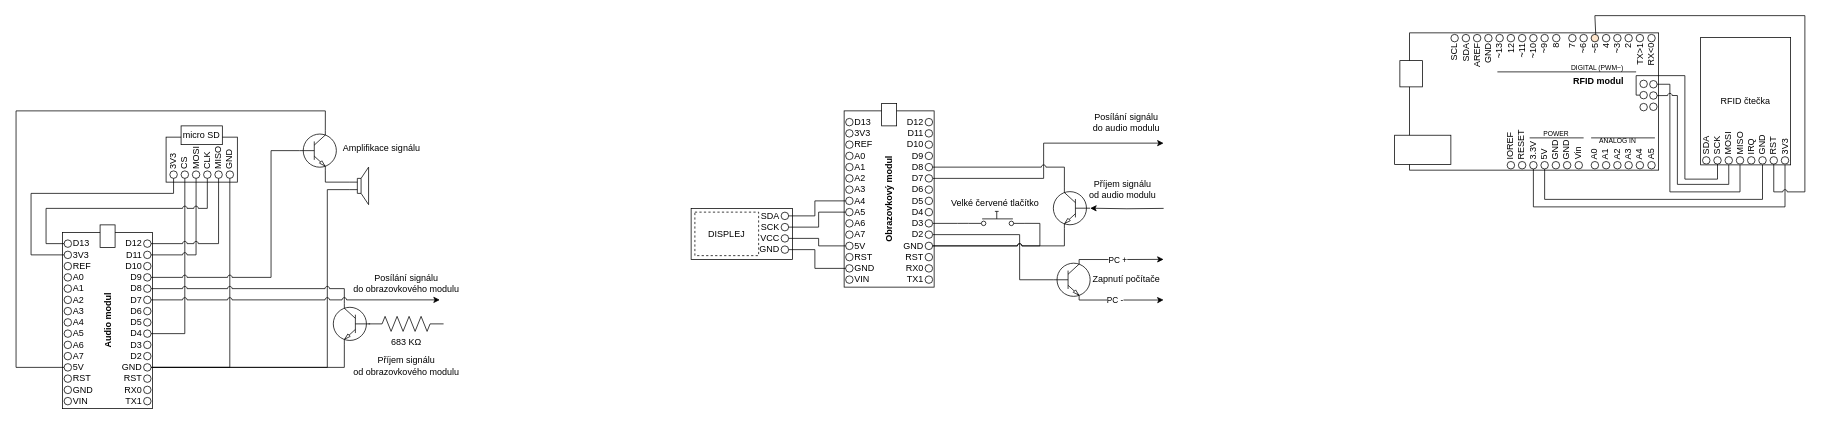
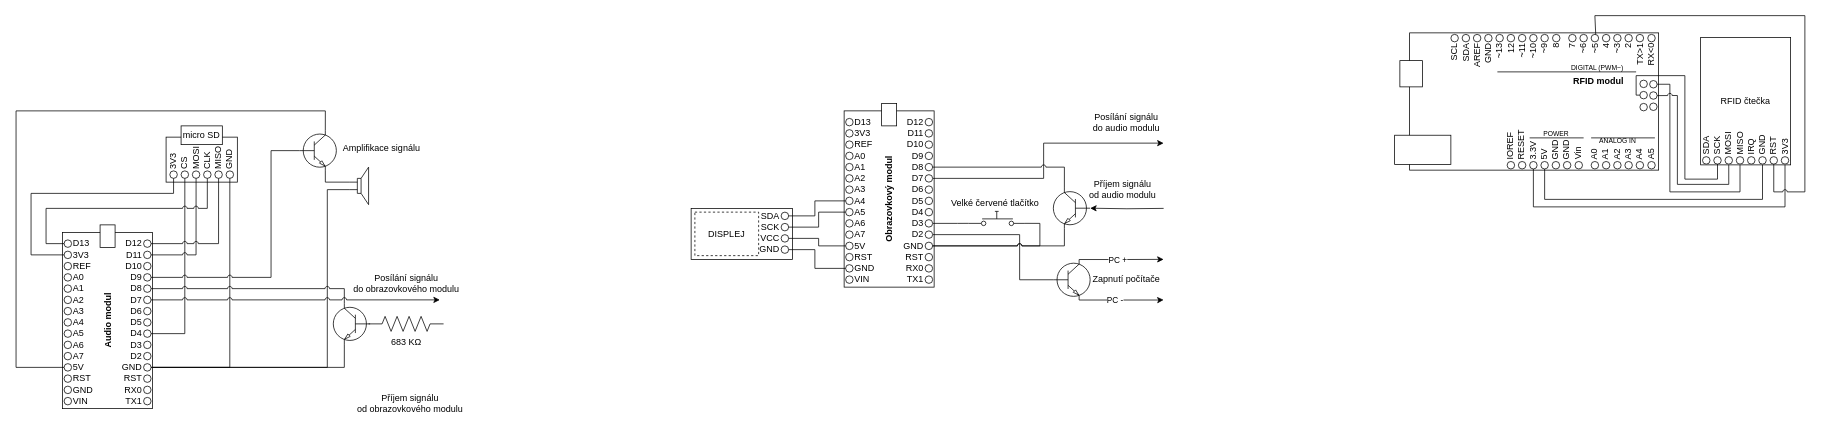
node "~5": fillcolor #ffe6cc -> #ffffff
node "Příjem signálu od obrazovkového modulu": moved (406, 366) -> (410, 403)
